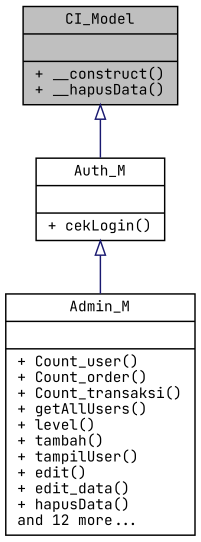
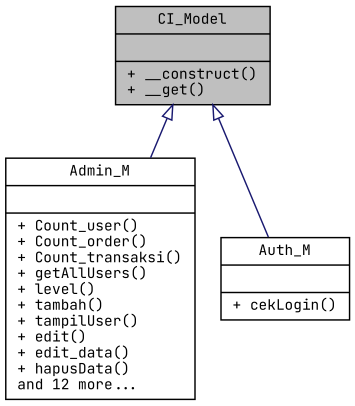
node "CI_Model": text "+ __hapusData()" -> "+ __get()"
edge "Admin_M" -> "Auth_M": now "Admin_M" -> "CI_Model"
